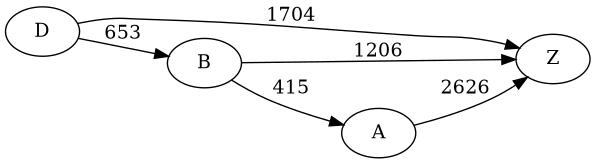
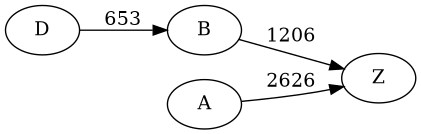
edge "D" -> "Z": removed, label "1704"
edge "B" -> "A": removed, label "415"
